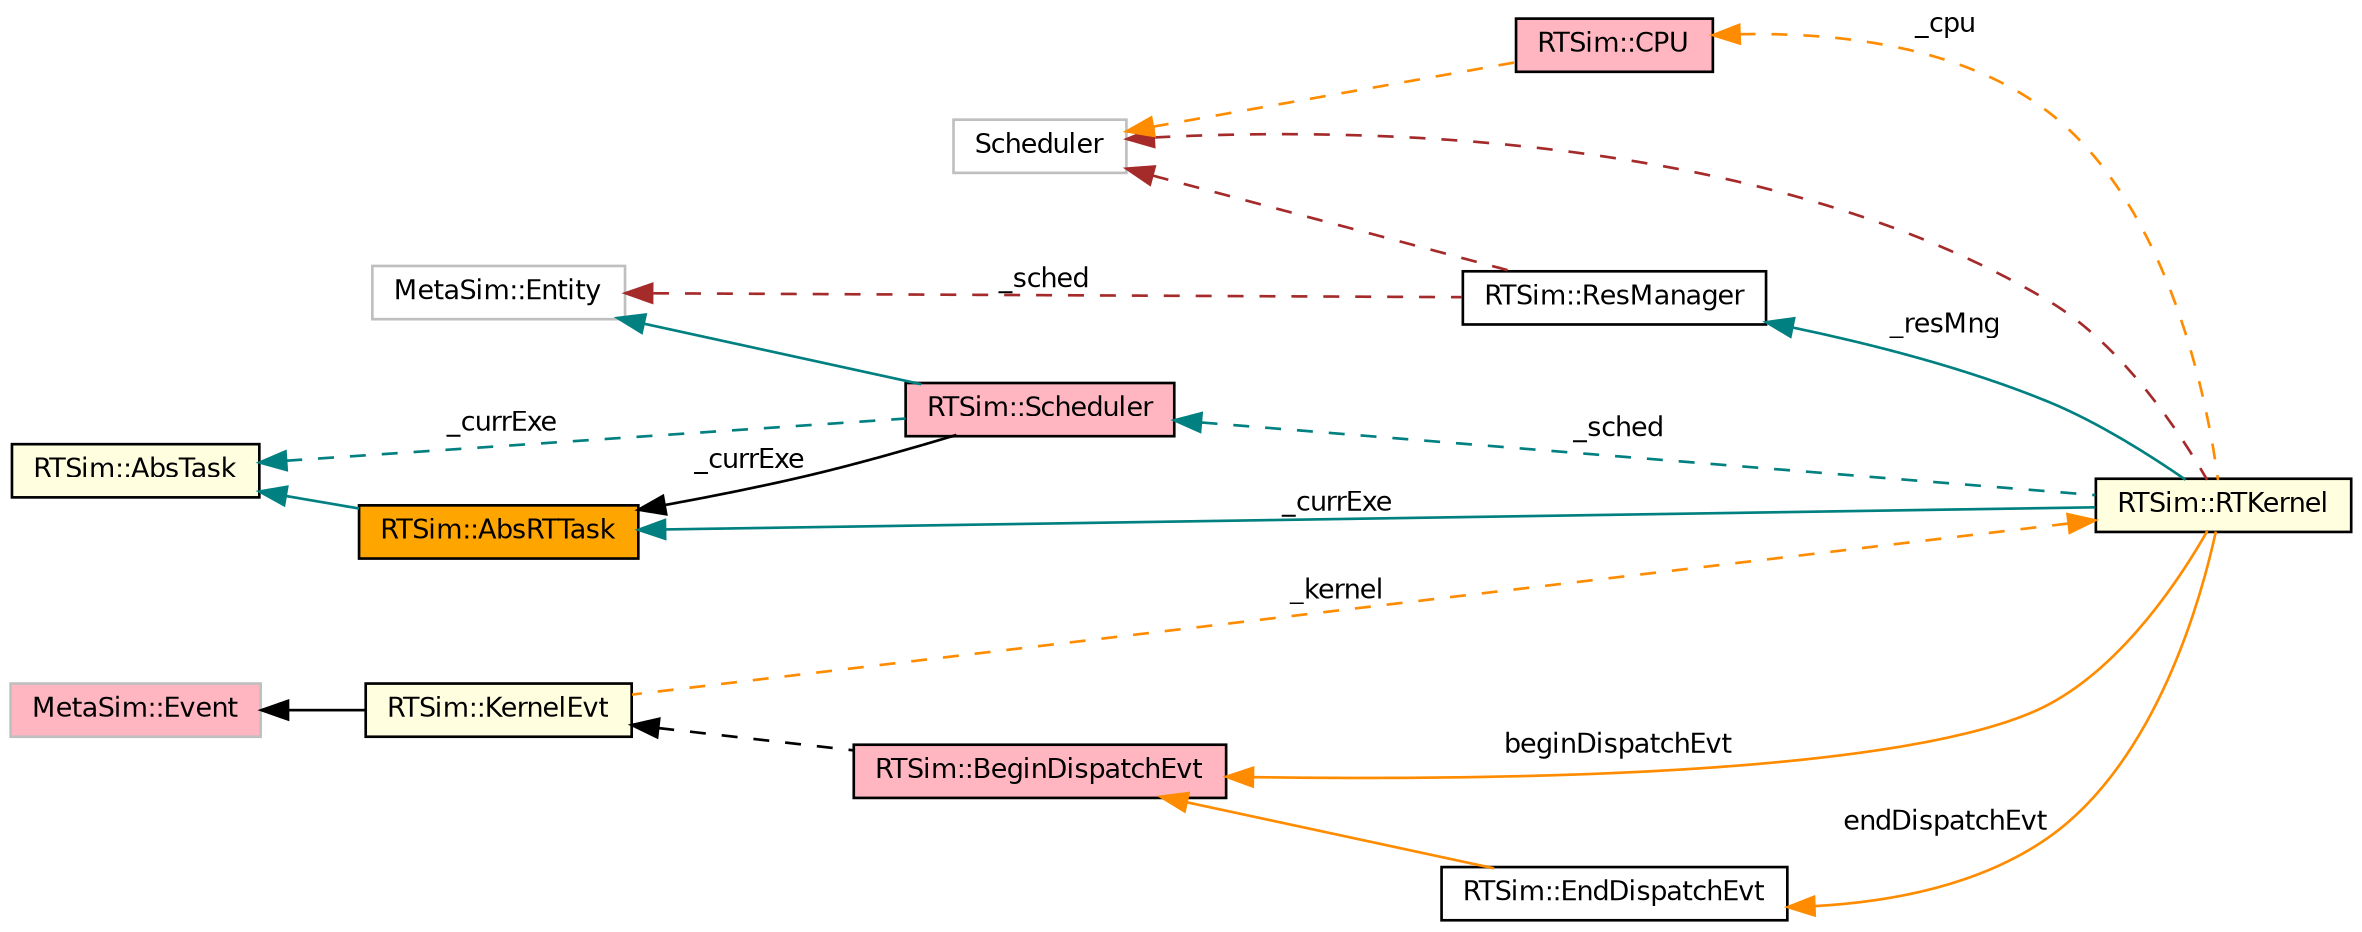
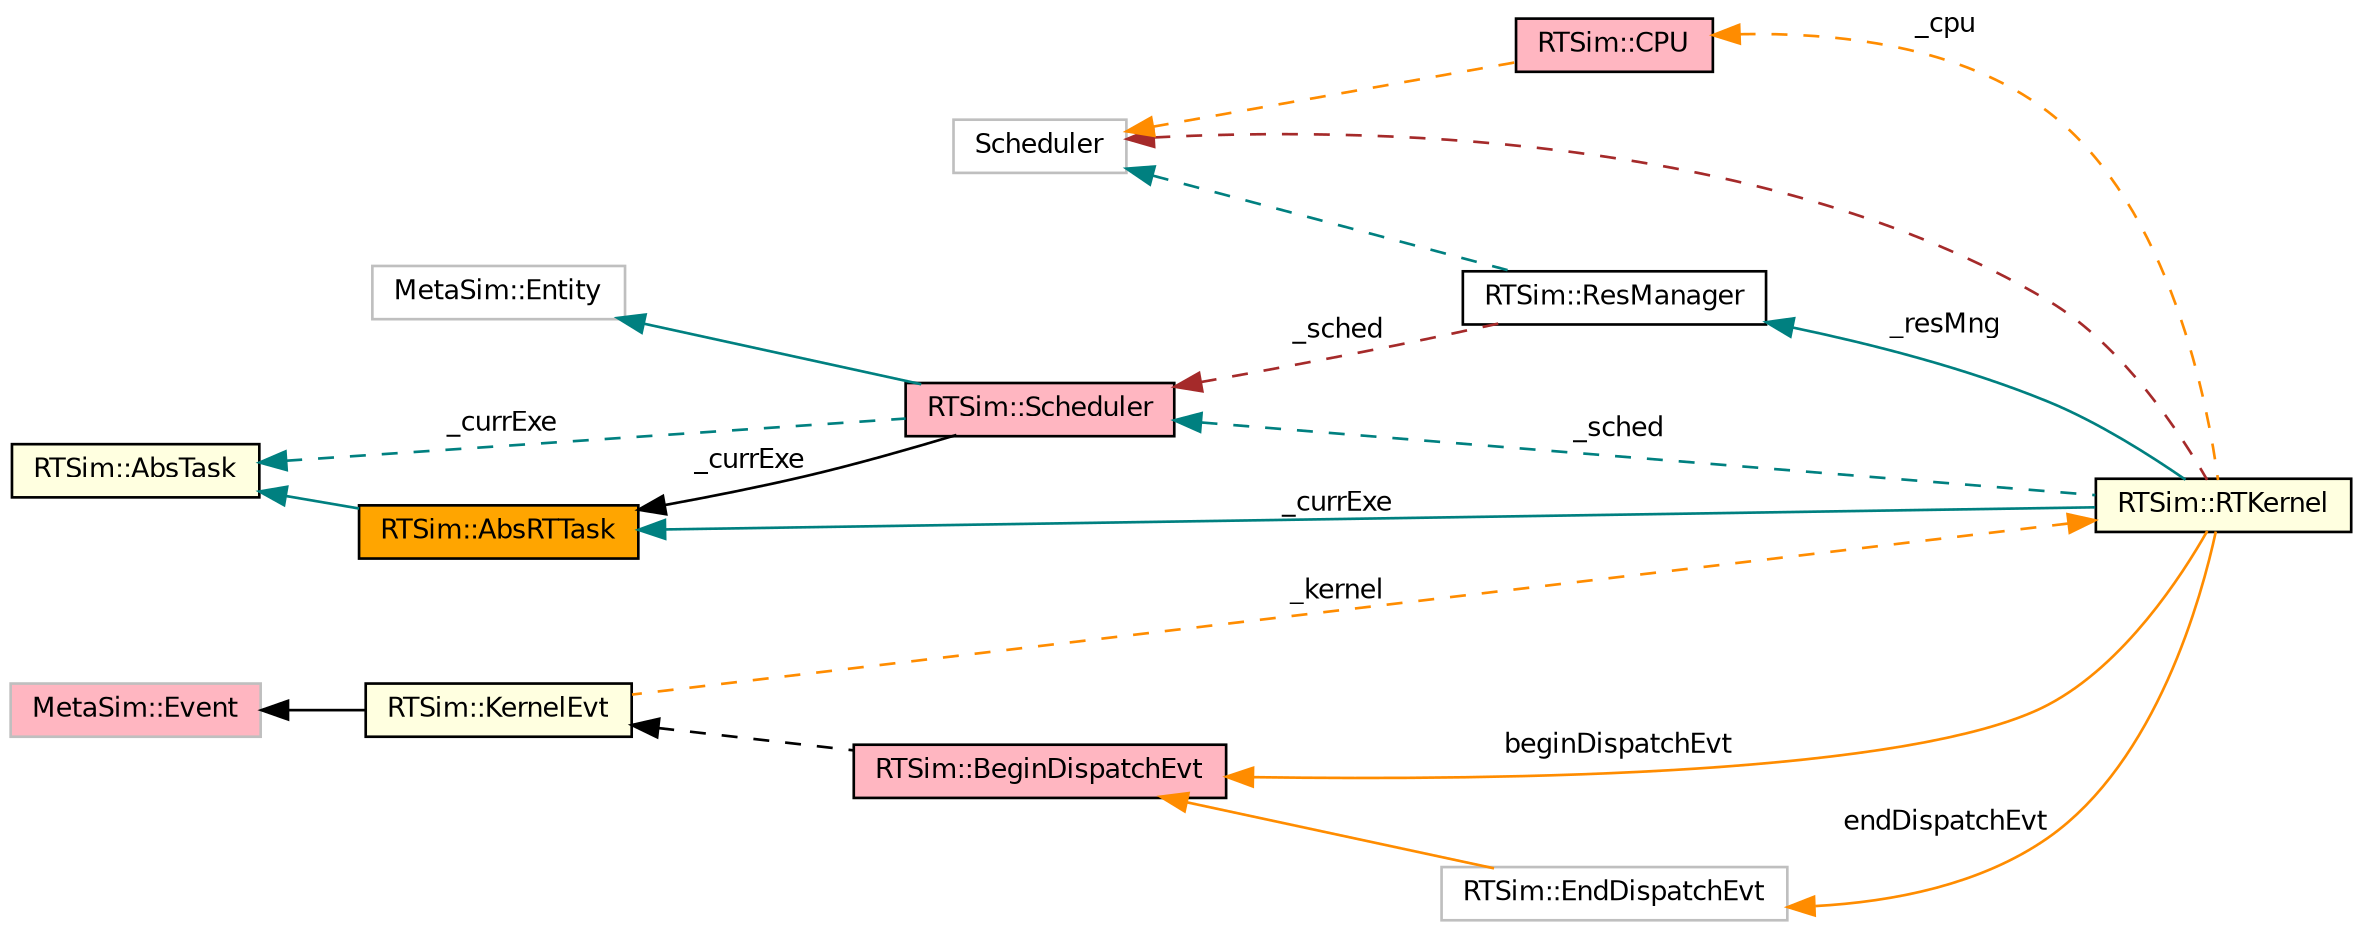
edge "RTSim::ResManager" -> "Scheduler": color brown -> teal
edge "RTSim::ResManager" -> "MetaSim::Entity": now "RTSim::ResManager" -> "RTSim::Scheduler"
node "RTSim::EndDispatchEvt": color black -> grey75
